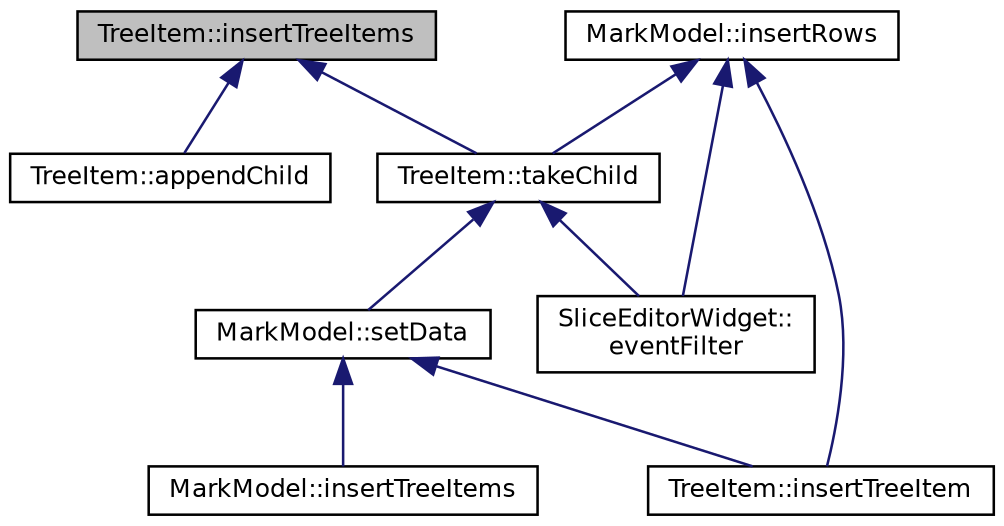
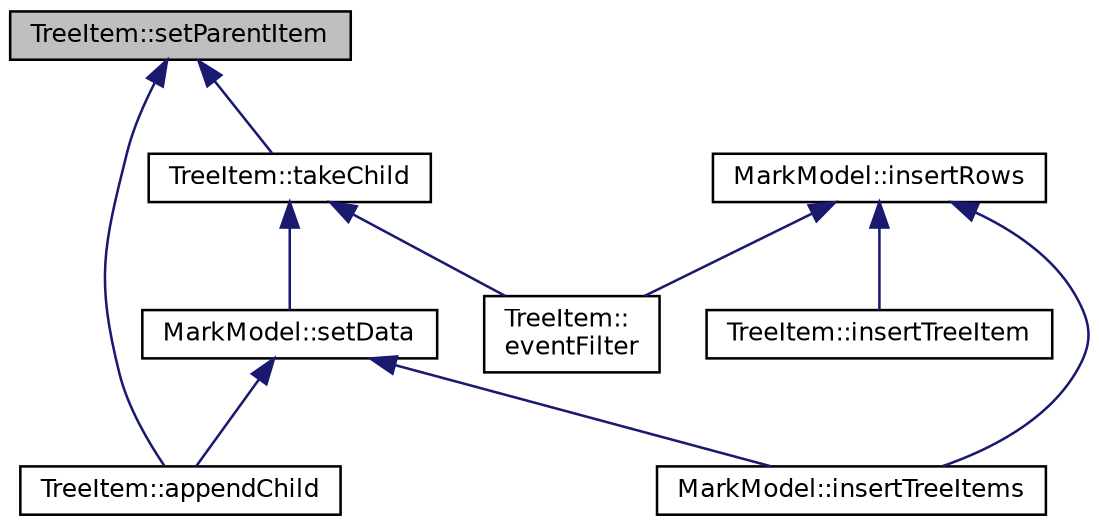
node "TreeItem::insertTreeItems": label "TreeItem::insertTreeItems" -> "TreeItem::setParentItem"
edge "TreeItem::takeChild" -> "MarkModel::insertRows": now "MarkModel::insertTreeItems" -> "MarkModel::insertRows"
node "SliceEditorWidget:: eventFilter": label "SliceEditorWidget:: eventFilter" -> "TreeItem:: eventFilter"
edge "TreeItem::insertTreeItem" -> "MarkModel::setData": now "TreeItem::appendChild" -> "MarkModel::setData"
